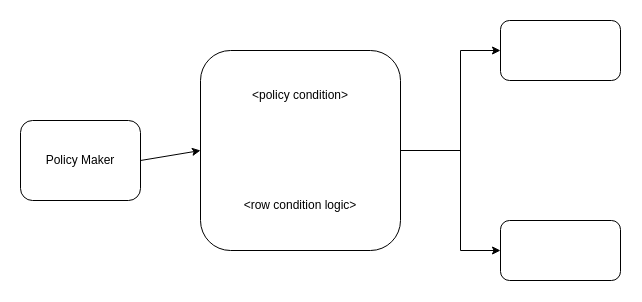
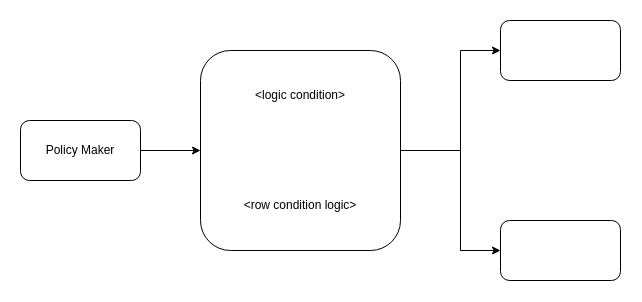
node "<policy condition>": label "<policy condition>" -> "<logic condition>"
node "Policy Maker": size 120x80 -> 120x60
